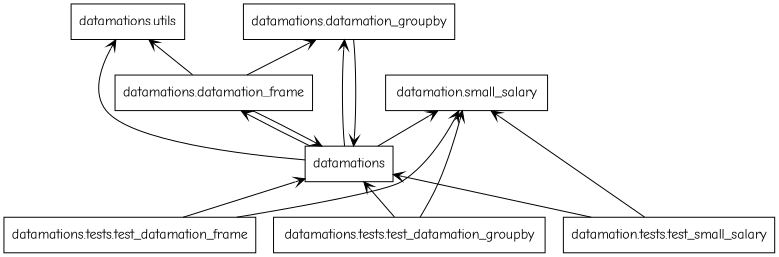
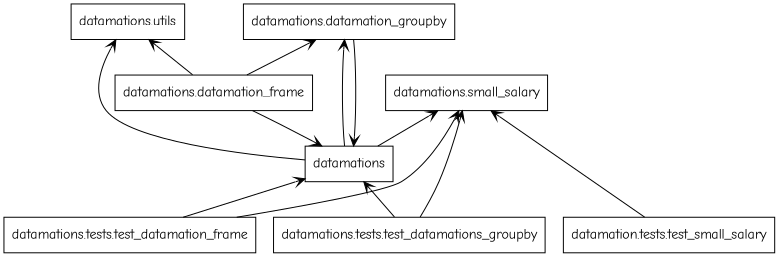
node "datamation.small_salary": label "datamation.small_salary" -> "datamations.small_salary"
edge "datamations" -> "datamations.datamation_frame": removed
edge "datamation.tests.test_small_salary" -> "datamations": removed
node "datamations.tests.test_datamation_groupby": label "datamations.tests.test_datamation_groupby" -> "datamations.tests.test_datamations_groupby"
